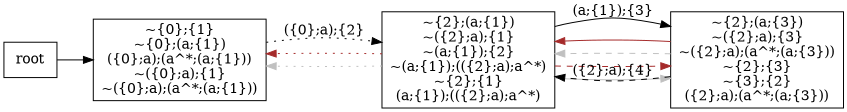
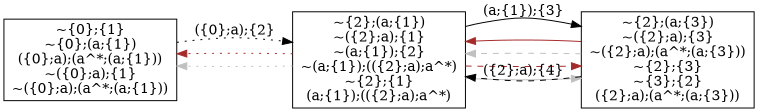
node "root": removed
